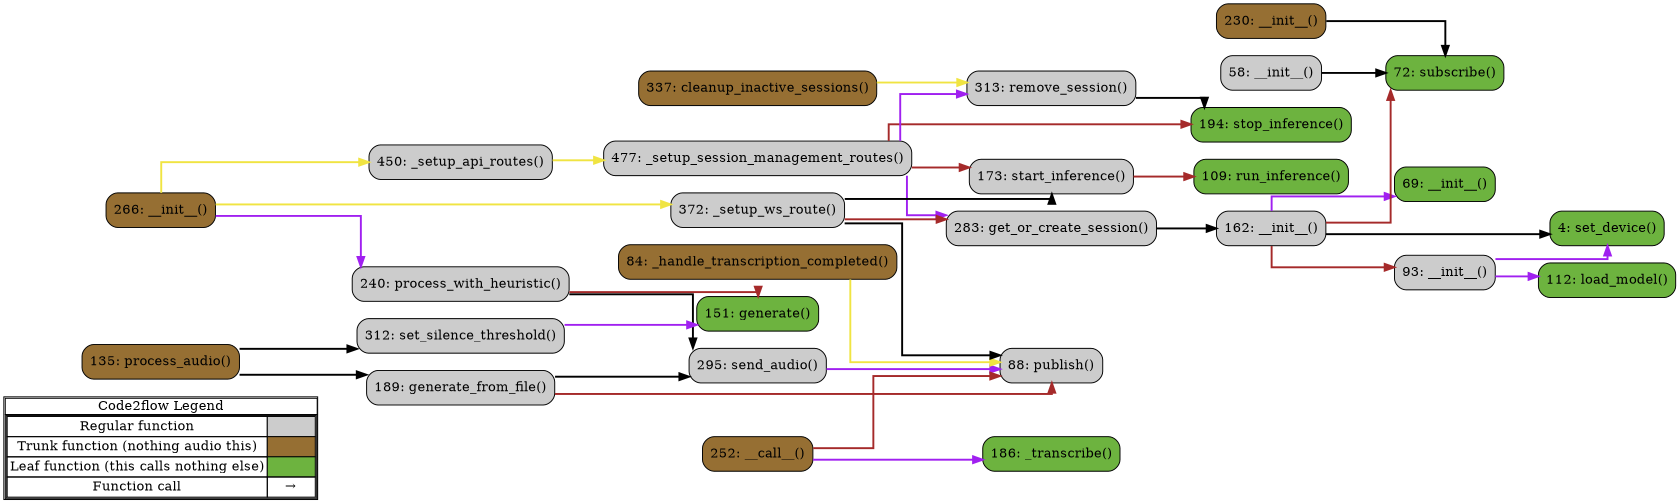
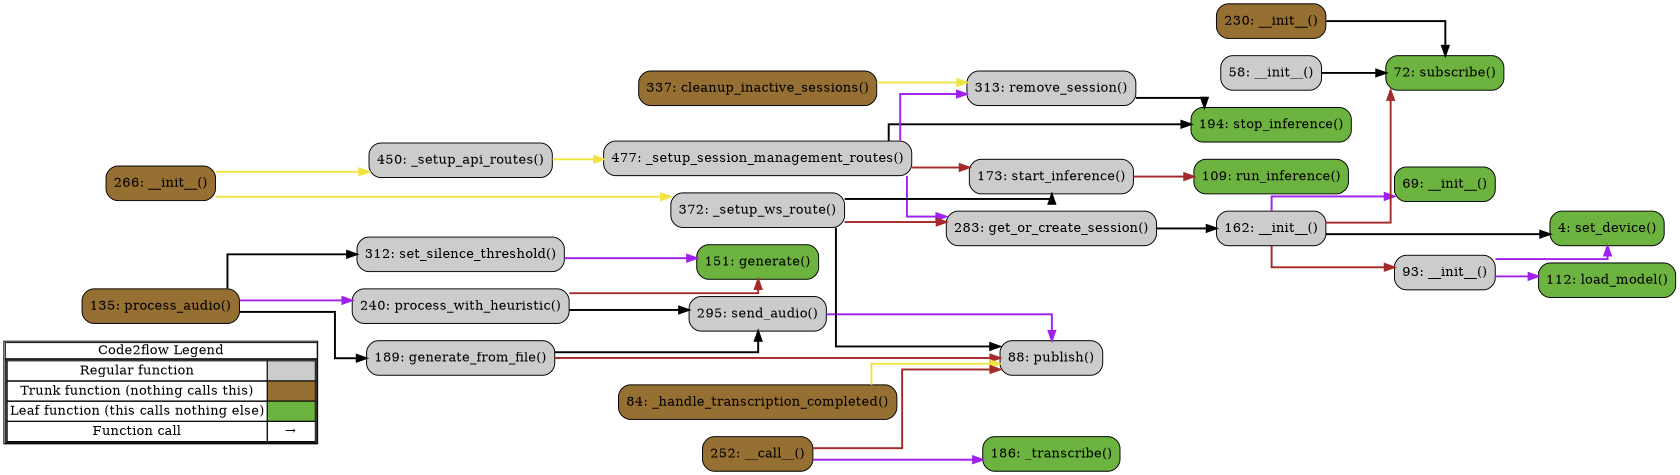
edge "477: _setup_session_management_routes()" -> "194: stop_inference()": color brown -> black
edge "266: __init__()" -> "240: process_with_heuristic()": now "135: process_audio()" -> "240: process_with_heuristic()"
node "Code2flow Legend": text "Trunk function (nothing audio this)" -> "Trunk function (nothing calls this)"
